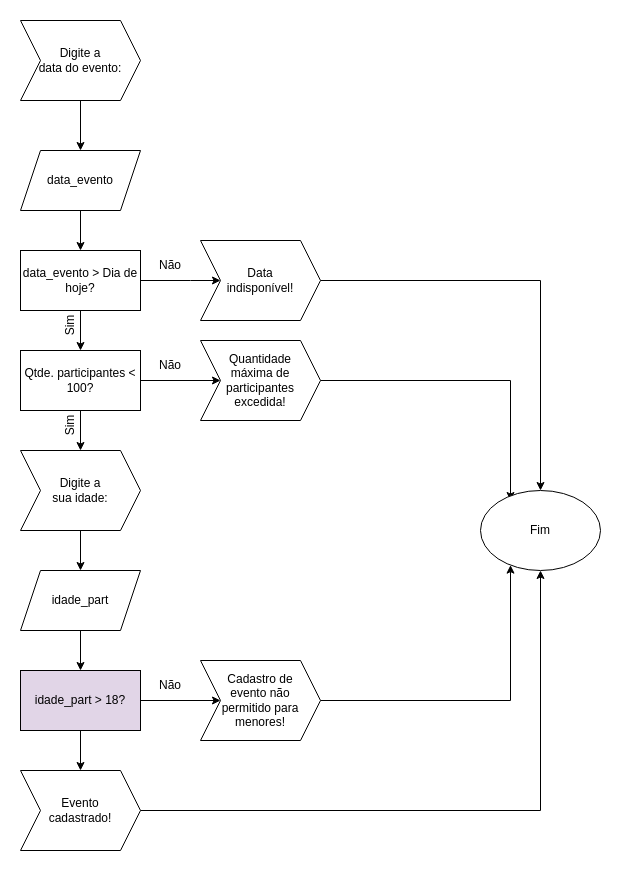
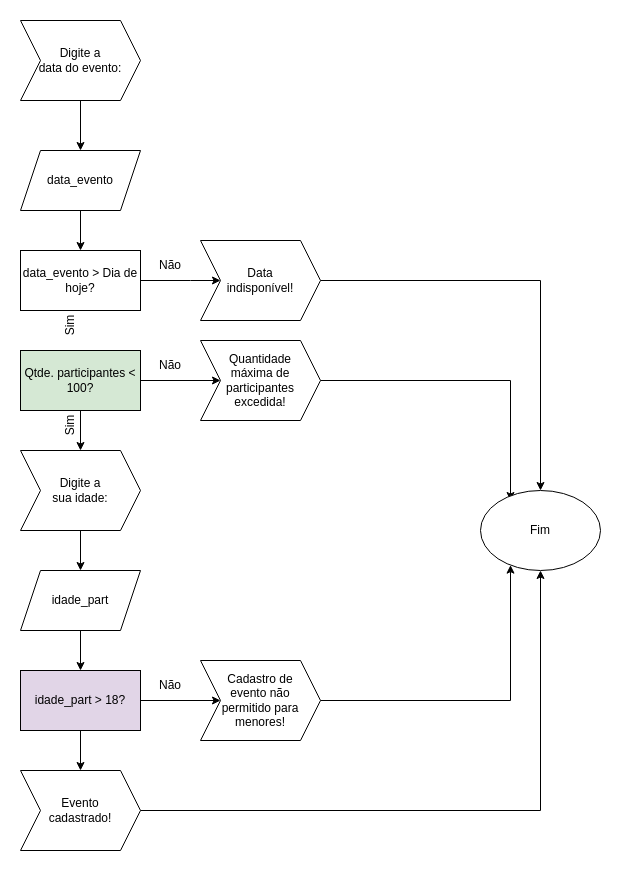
edge "data_evento > Dia de hoje?" -> "Qtde. participantes < 100?": removed
node "Qtde. participantes < 100?": fillcolor #ffffff -> #d5e8d4
